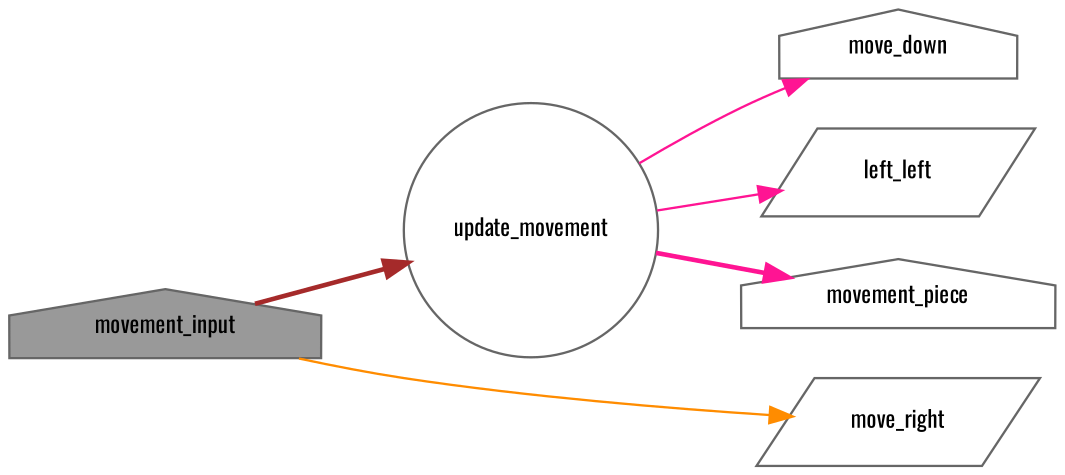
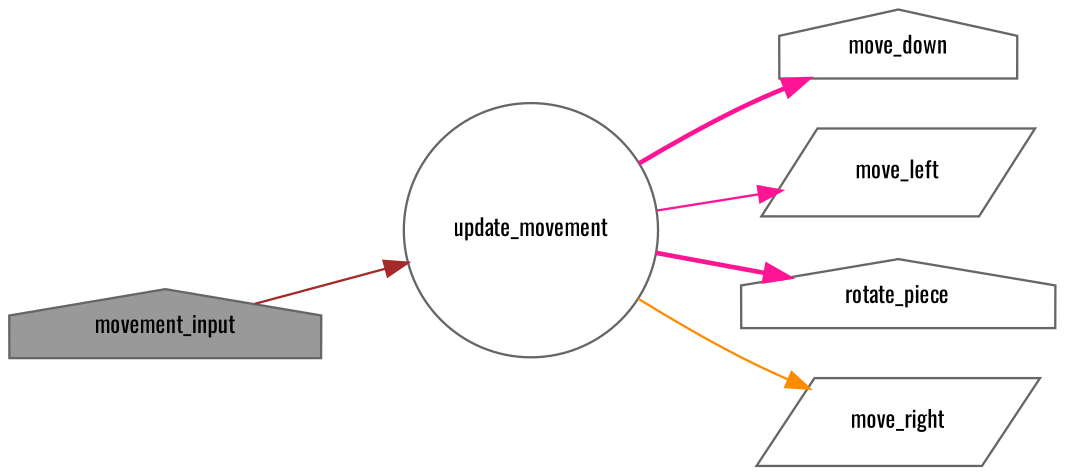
edge "update_movement" -> "move_down": style solid -> bold
node "left_left": label "left_left" -> "move_left"
edge "movement_input" -> "update_movement": style bold -> solid
node "movement_piece": label "movement_piece" -> "rotate_piece"
edge "movement_input" -> "move_right": now "update_movement" -> "move_right"
